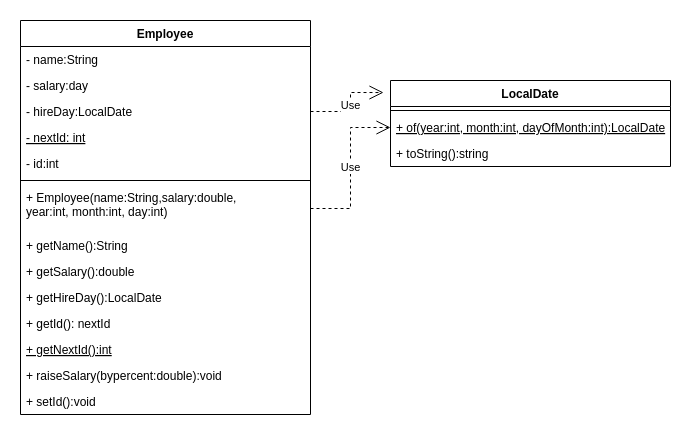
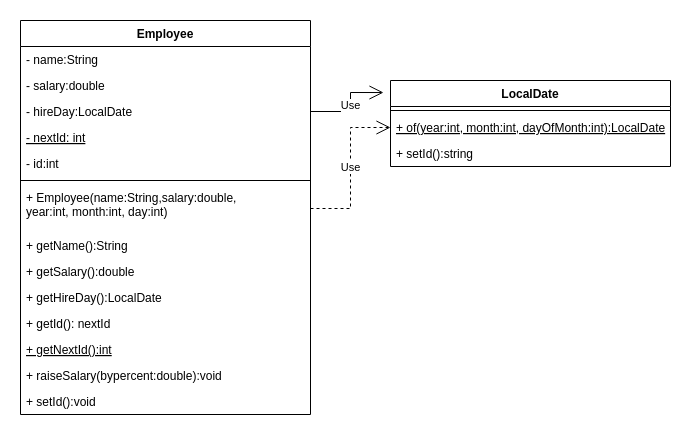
node "- salary:day": label "- salary:day" -> "- salary:double"
edge "- hireDay:LocalDate" -> "LocalDate": style dashed -> solid
node "+ toString():string": label "+ toString():string" -> "+ setId():string"
